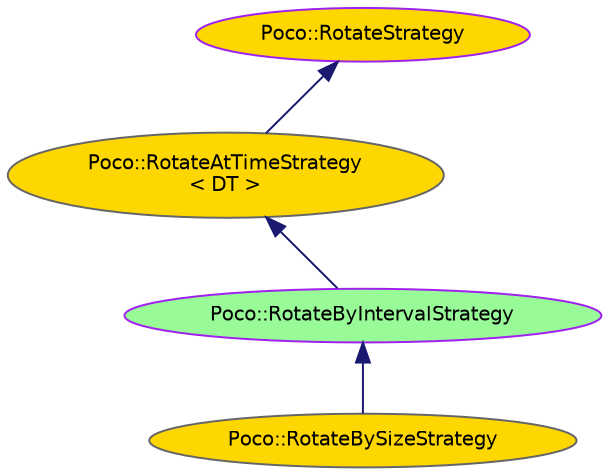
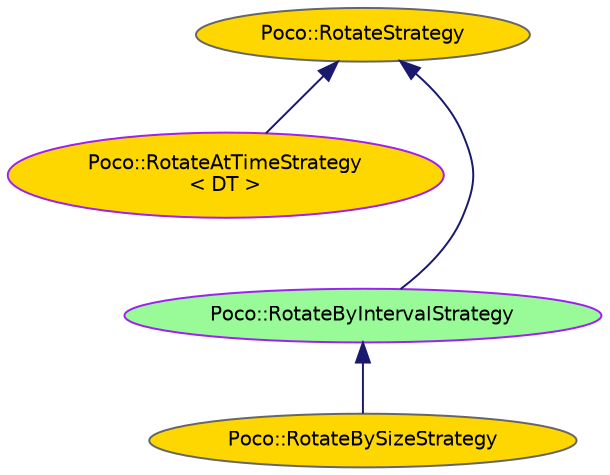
node "Poco::RotateStrategy": color purple -> gray40
node "Poco::RotateAtTimeStrategy < DT >": color gray40 -> purple
edge "Poco::RotateByIntervalStrategy" -> "Poco::RotateAtTimeStrategy < DT >": now "Poco::RotateByIntervalStrategy" -> "Poco::RotateStrategy"
